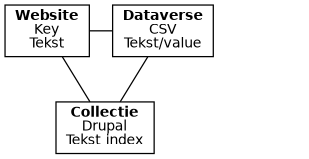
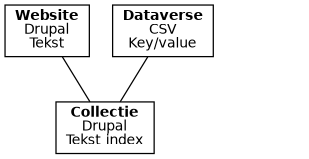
node "Website": text "Key" -> "Drupal"
edge "Website" -- "Dataverse": removed
node "Dataverse": text "Tekst/value" -> "Key/value"
